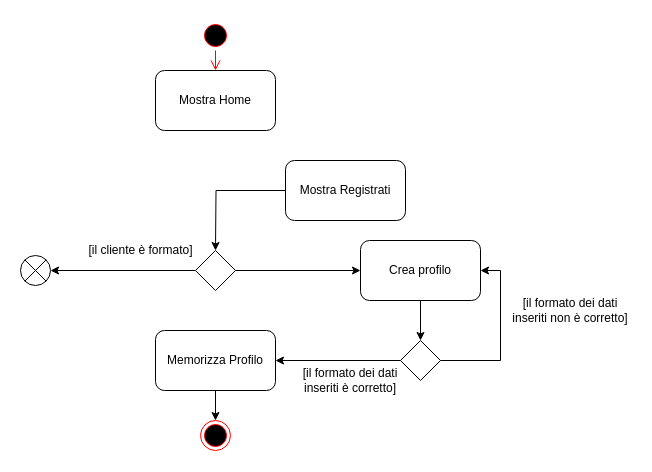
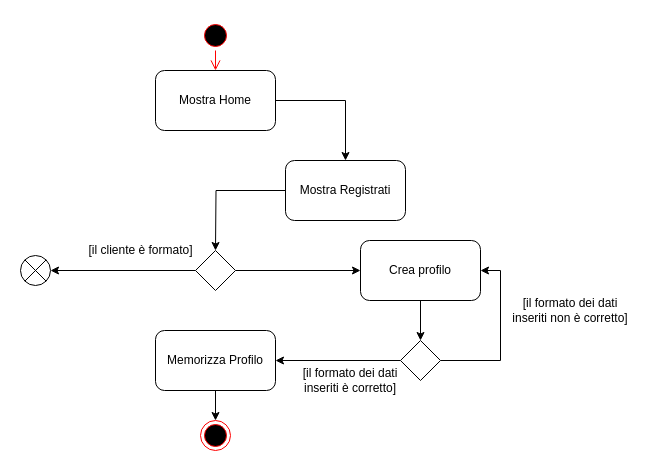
edge "Mostra Home" -> "Mostra Registrati": added
